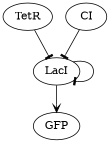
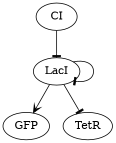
edge "TetR" -> "LacI": reversed
